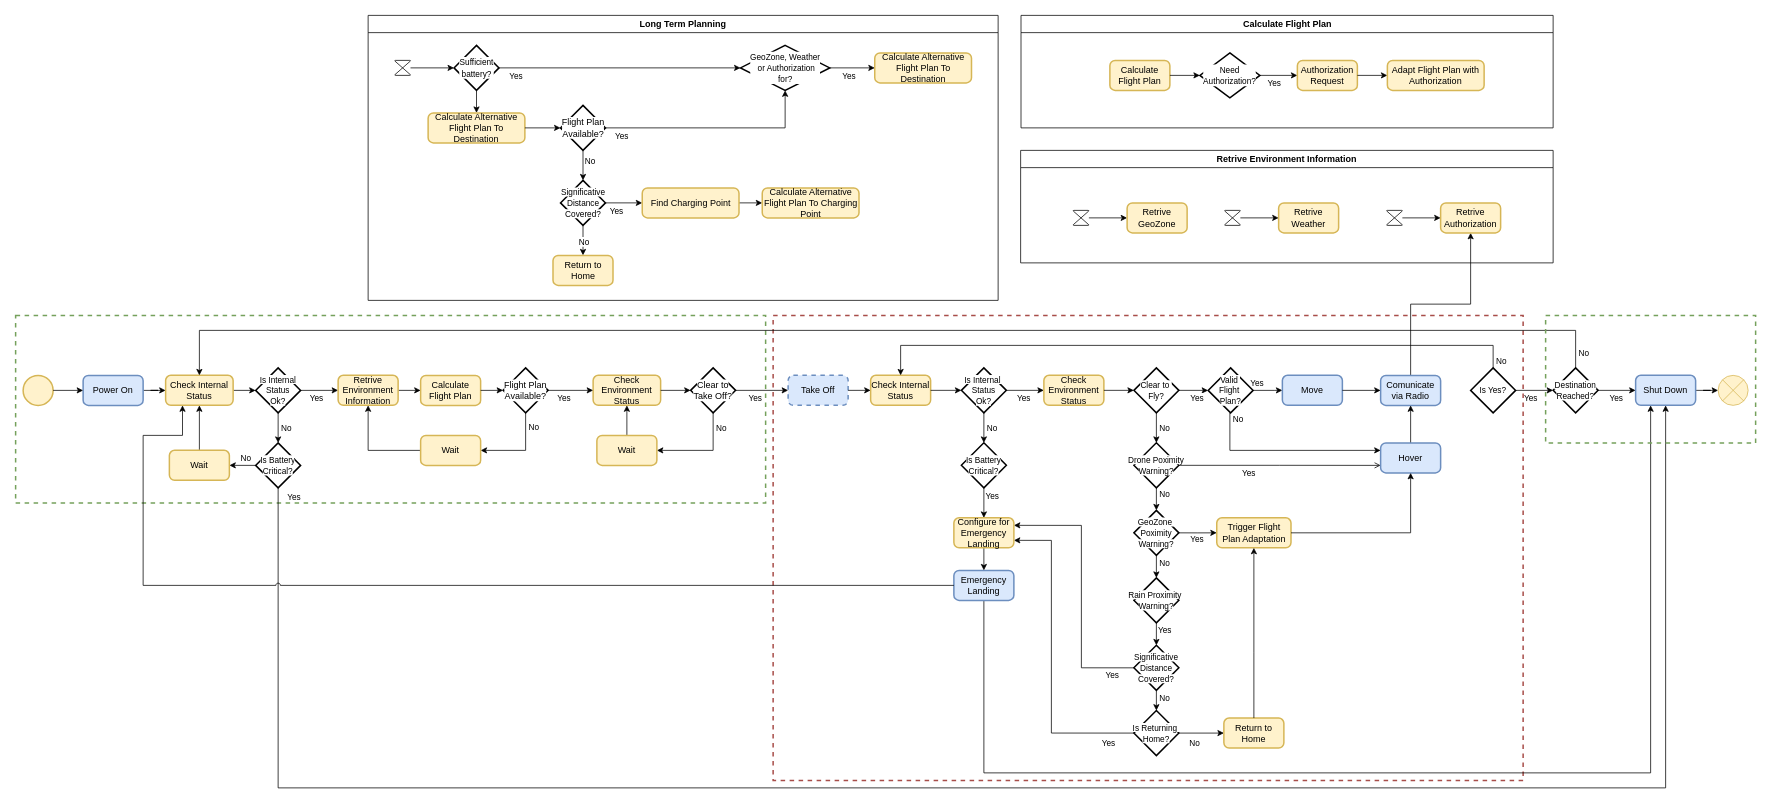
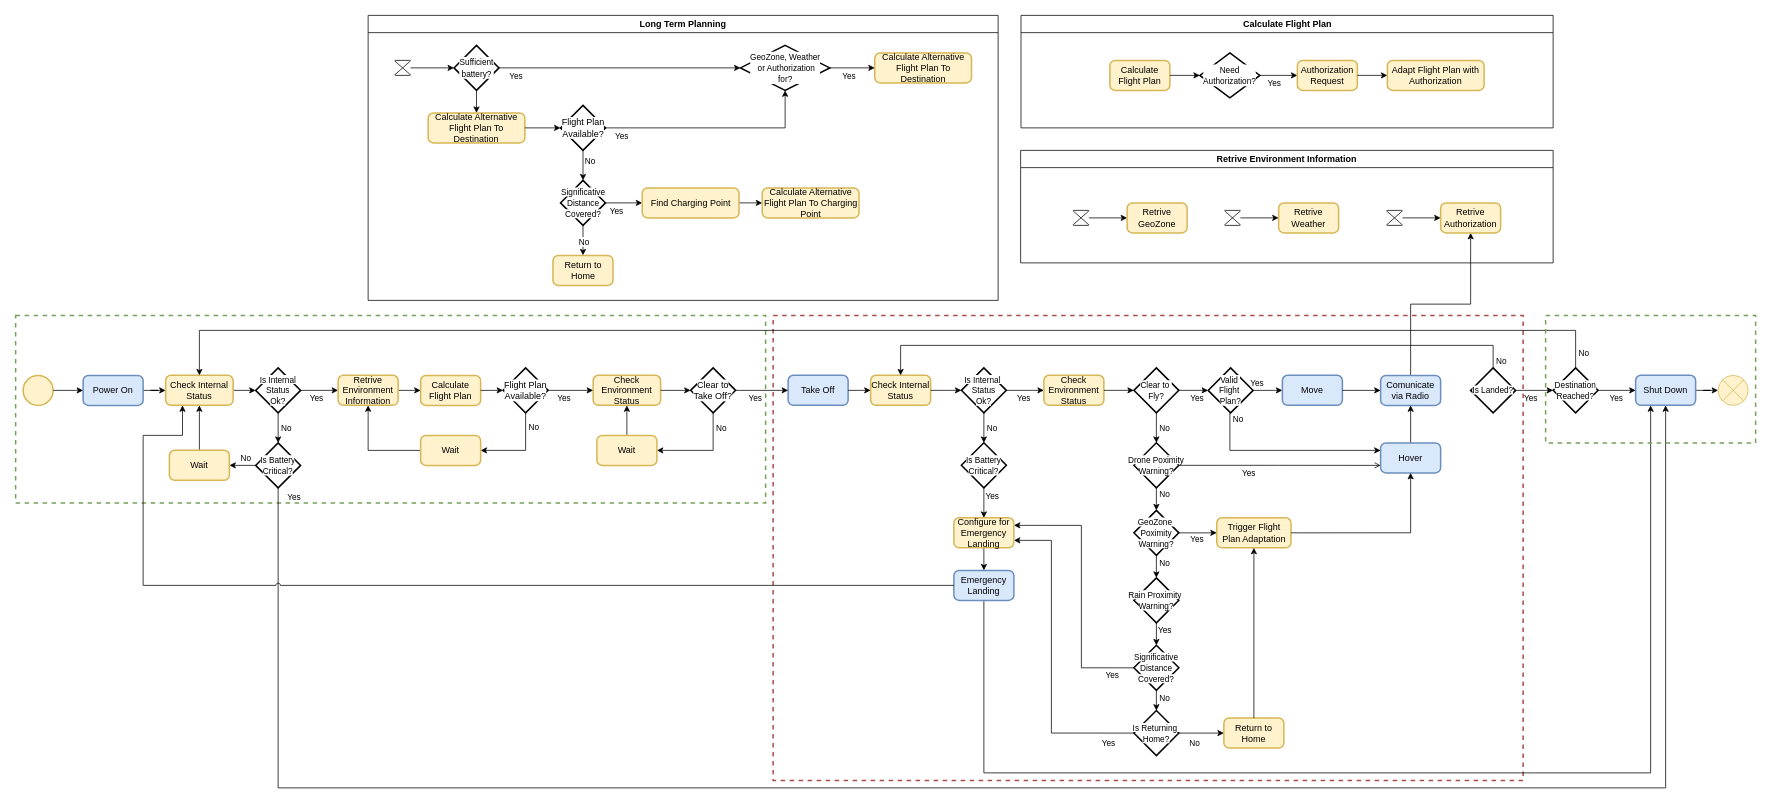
node "Take Off": style dashed -> solid
node "Is Yes?": label "Is Yes?" -> "Is Landed?"
